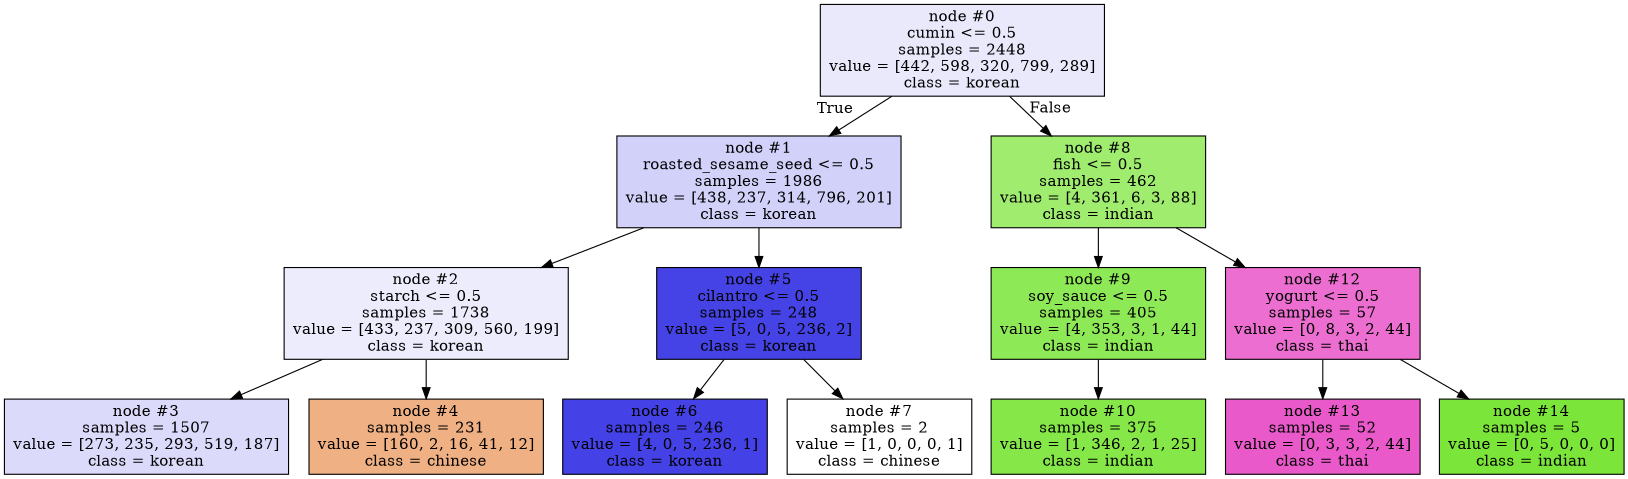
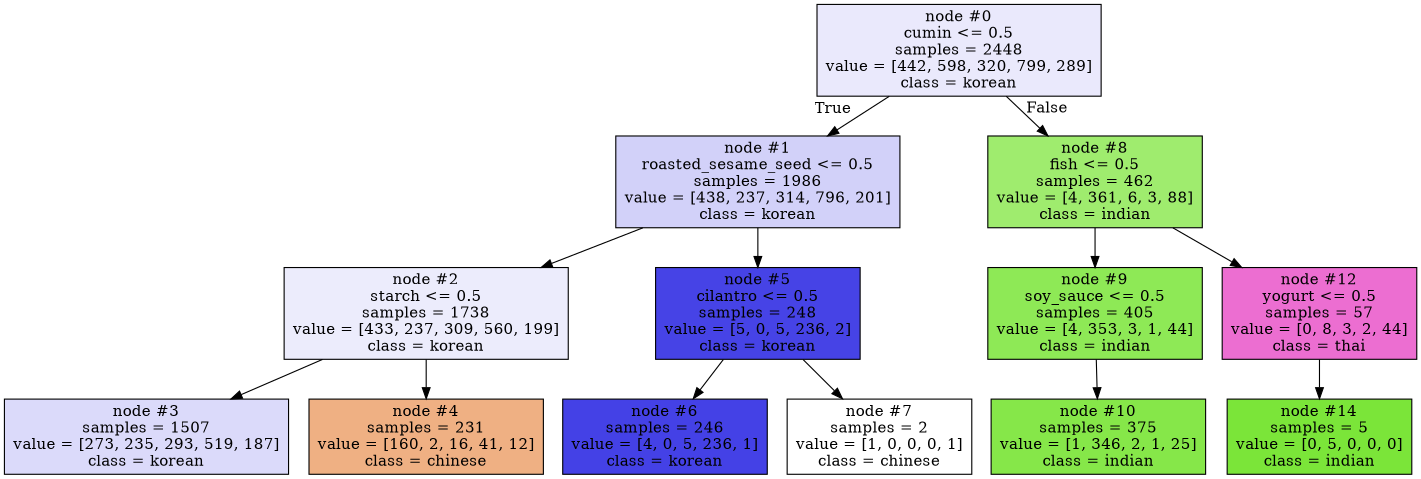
node "node #13 samples = 52 value = [0, 3, 3, 2, 44] class = thai": removed
